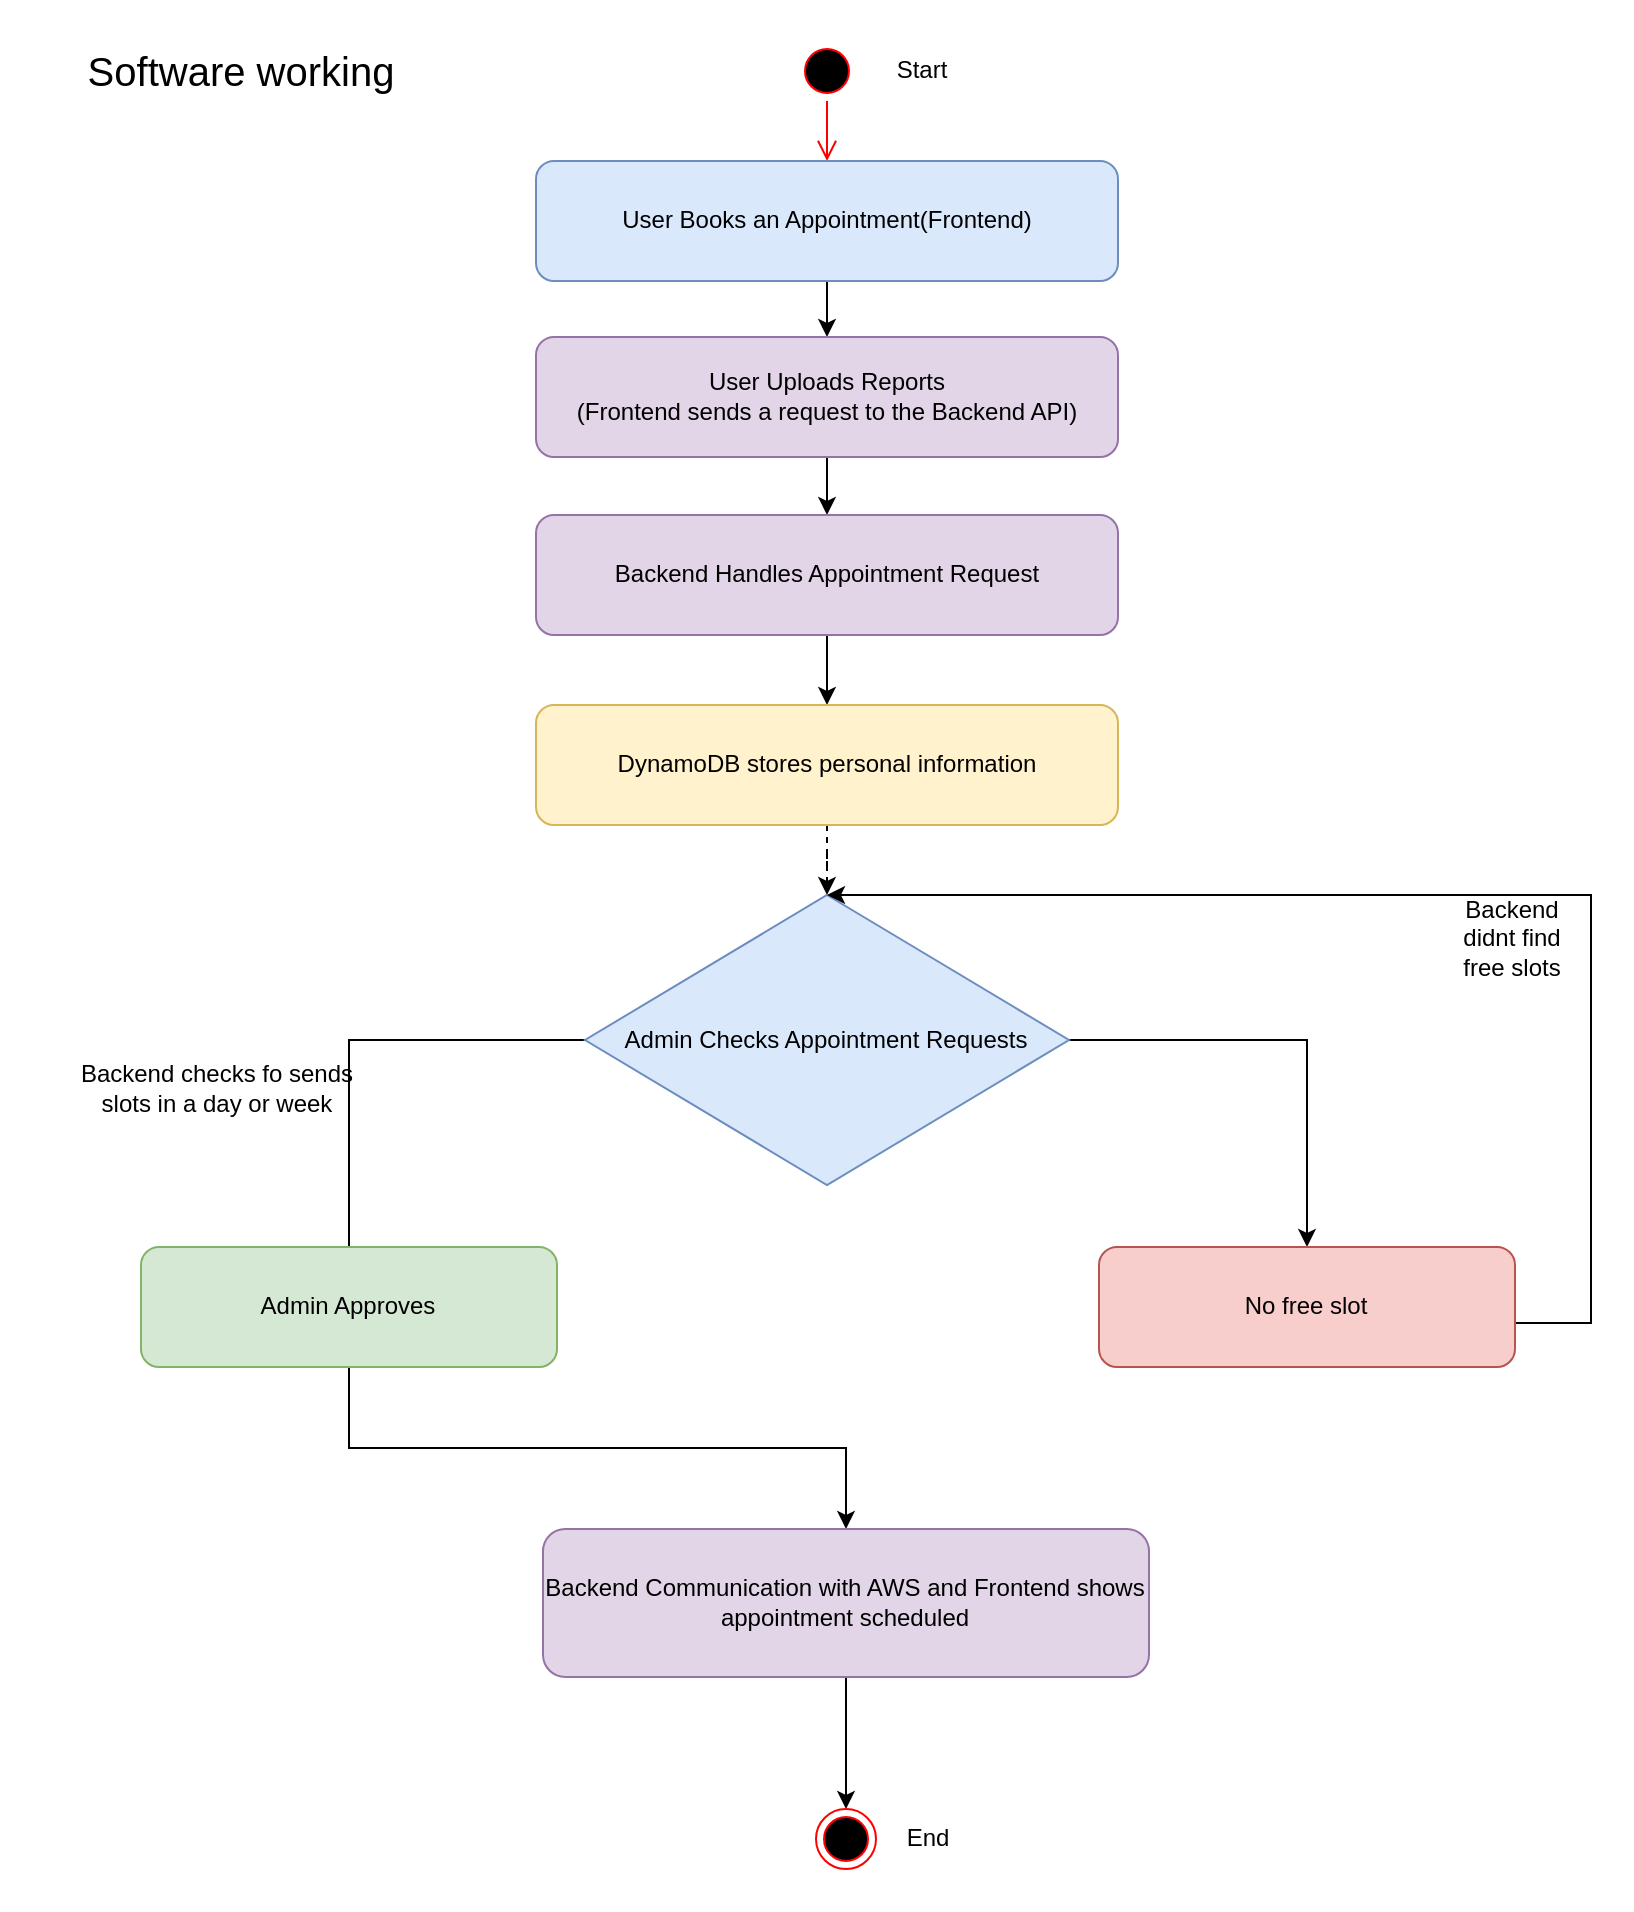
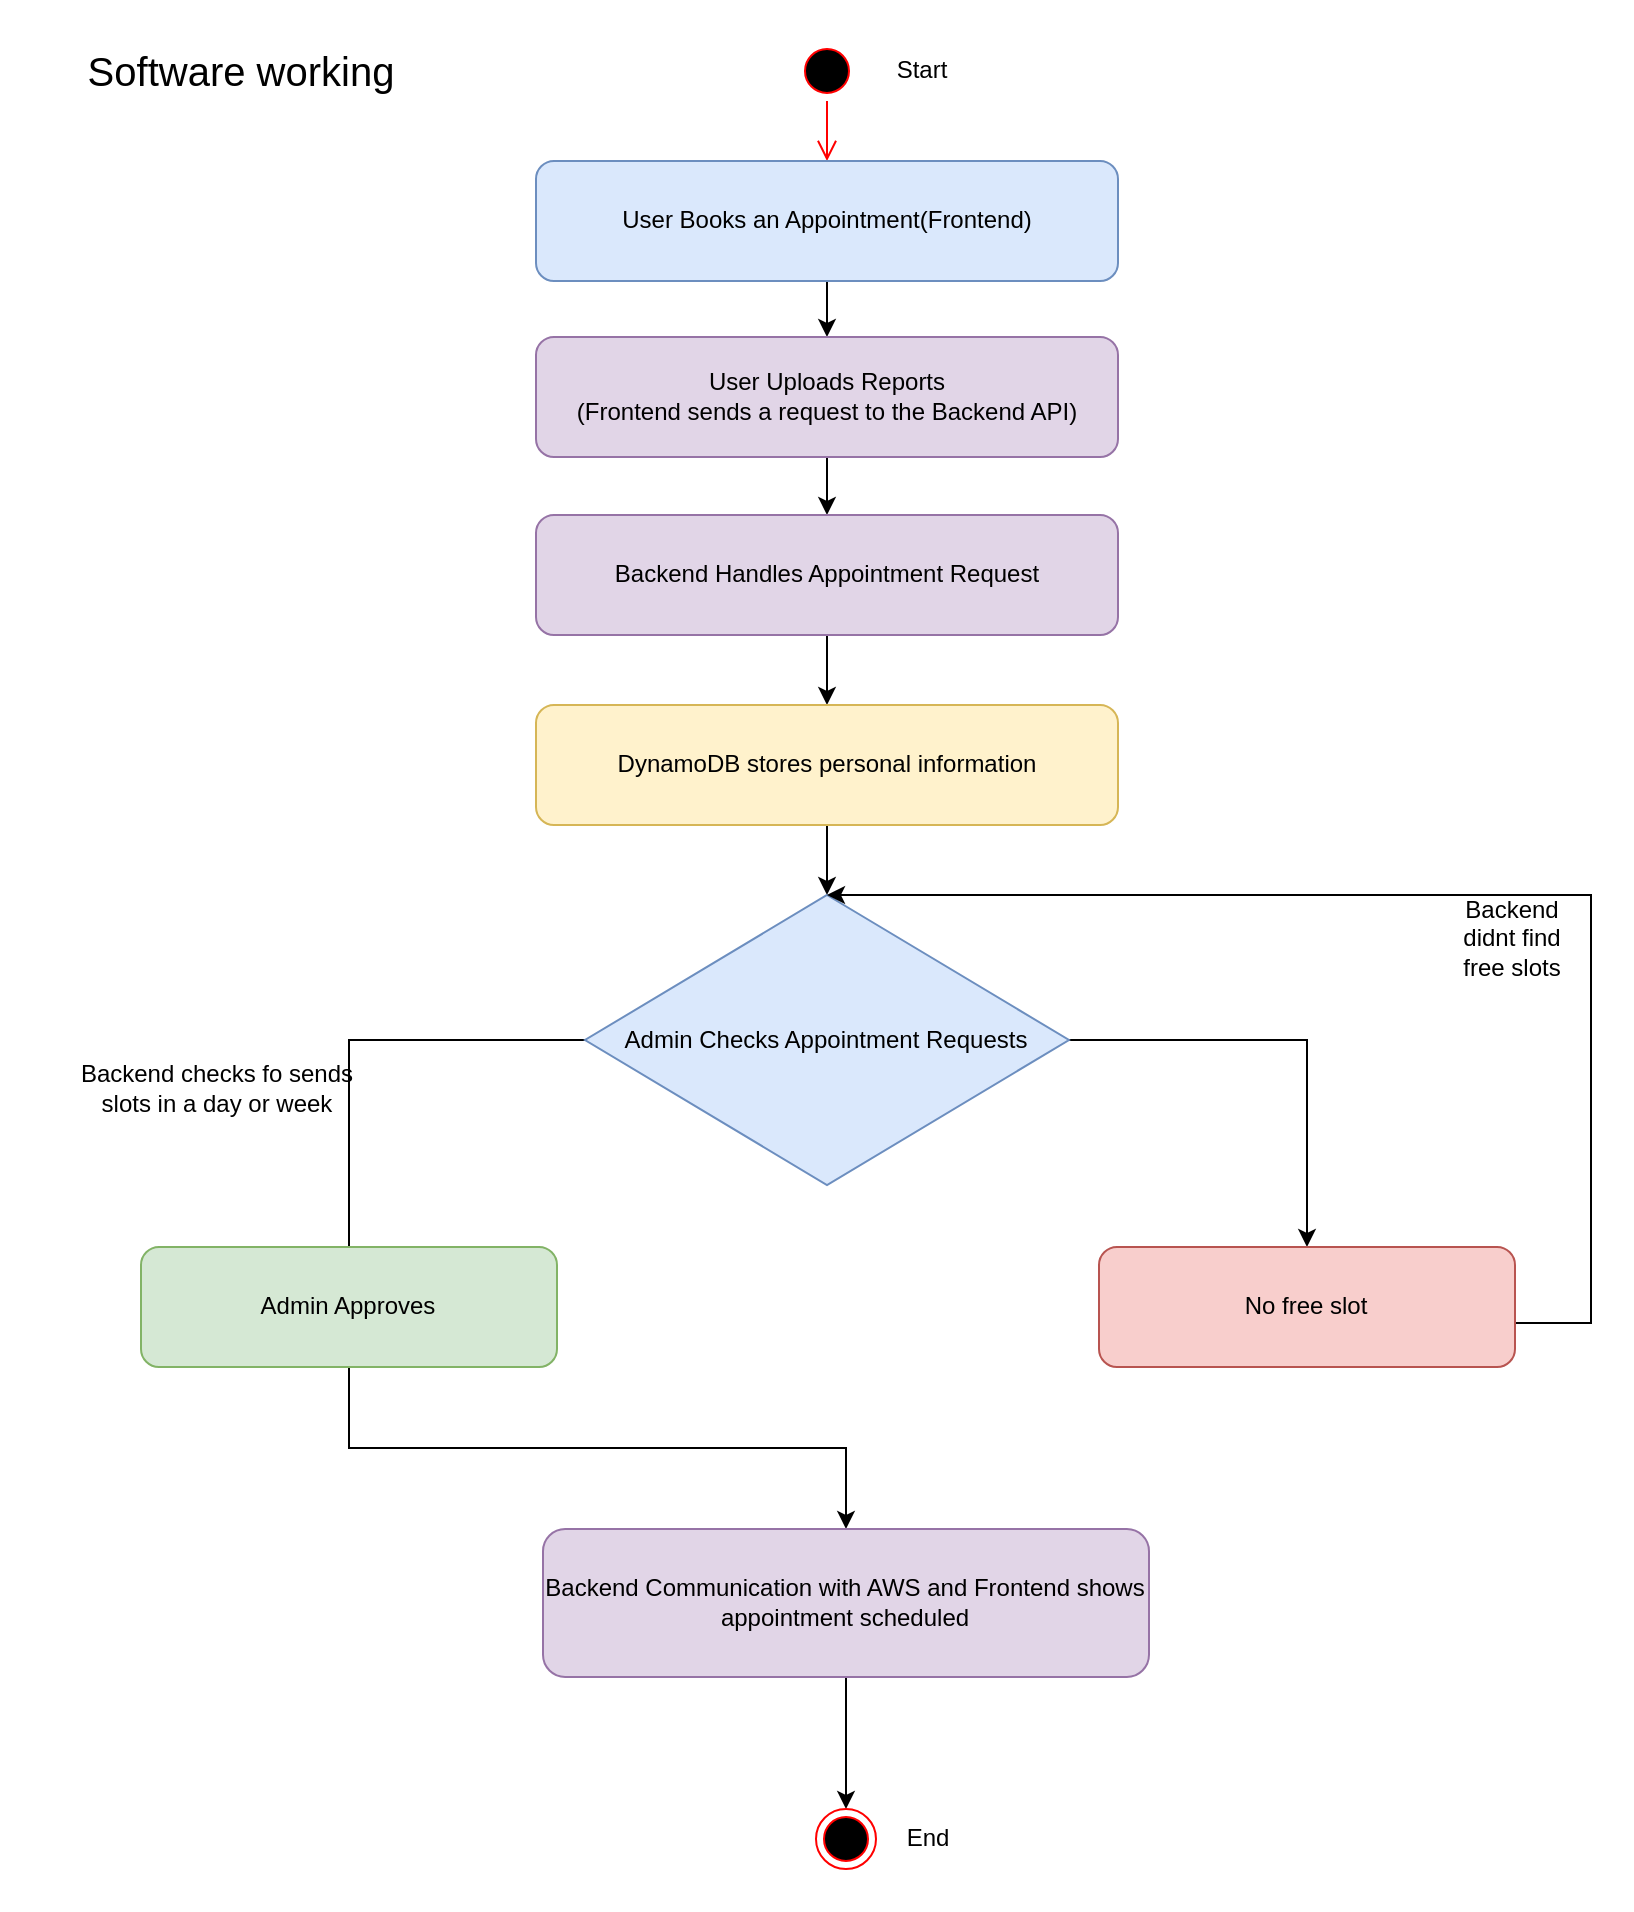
edge "DynamoDB stores personal information" -> "Admin Checks Appointment Requests": style dashed -> solid
